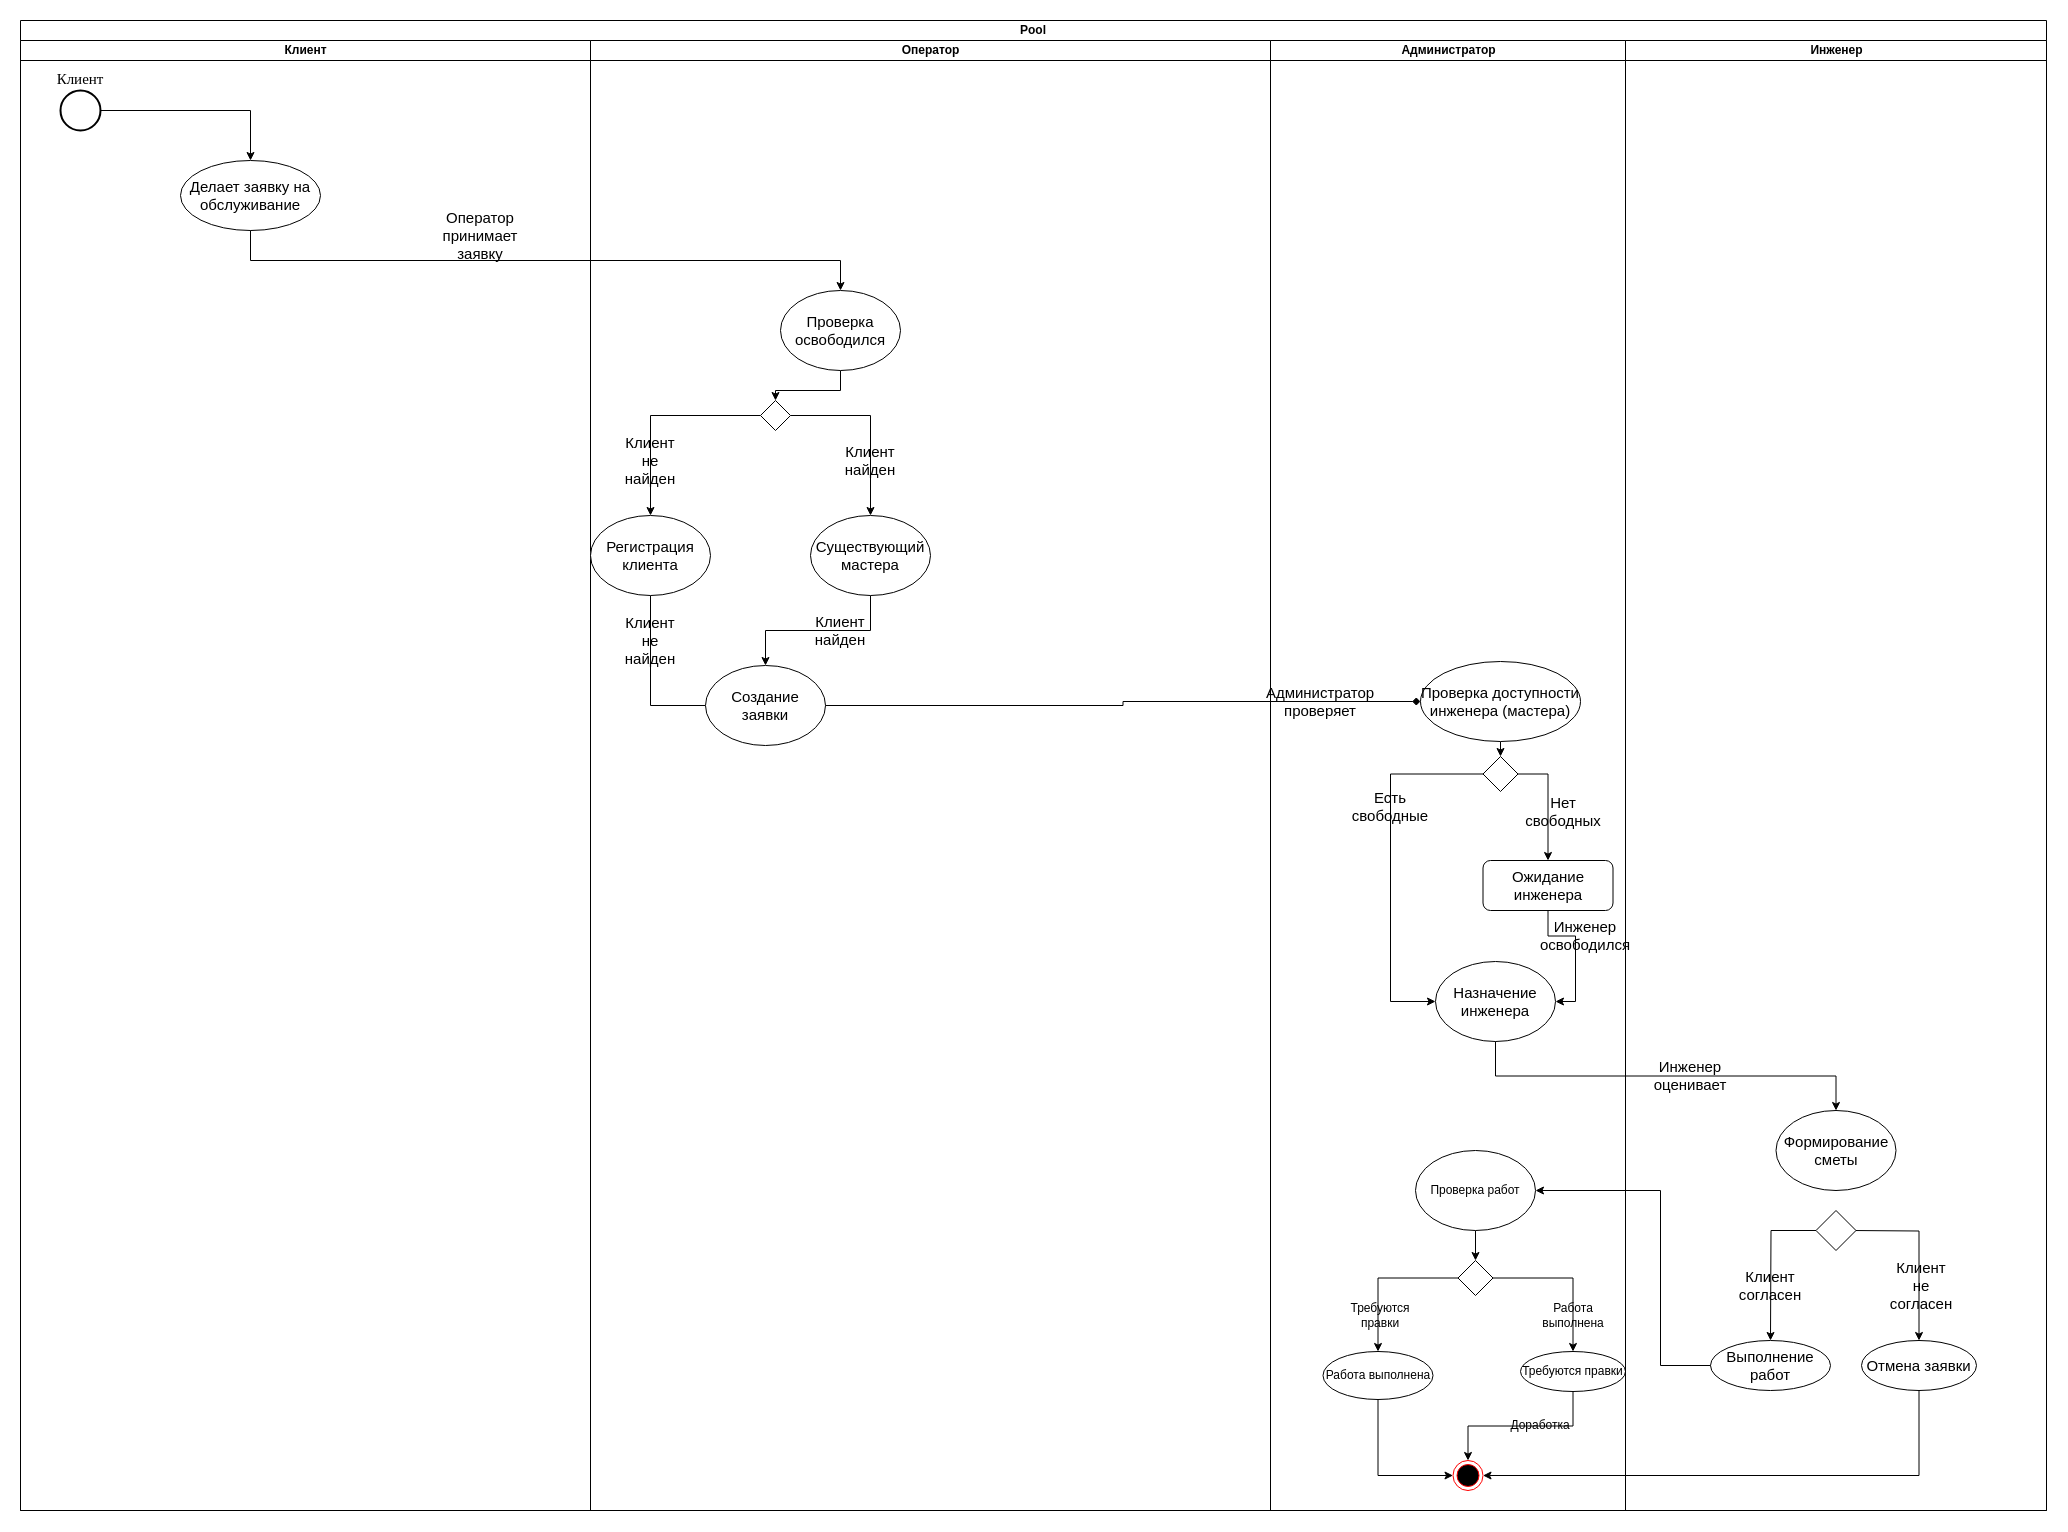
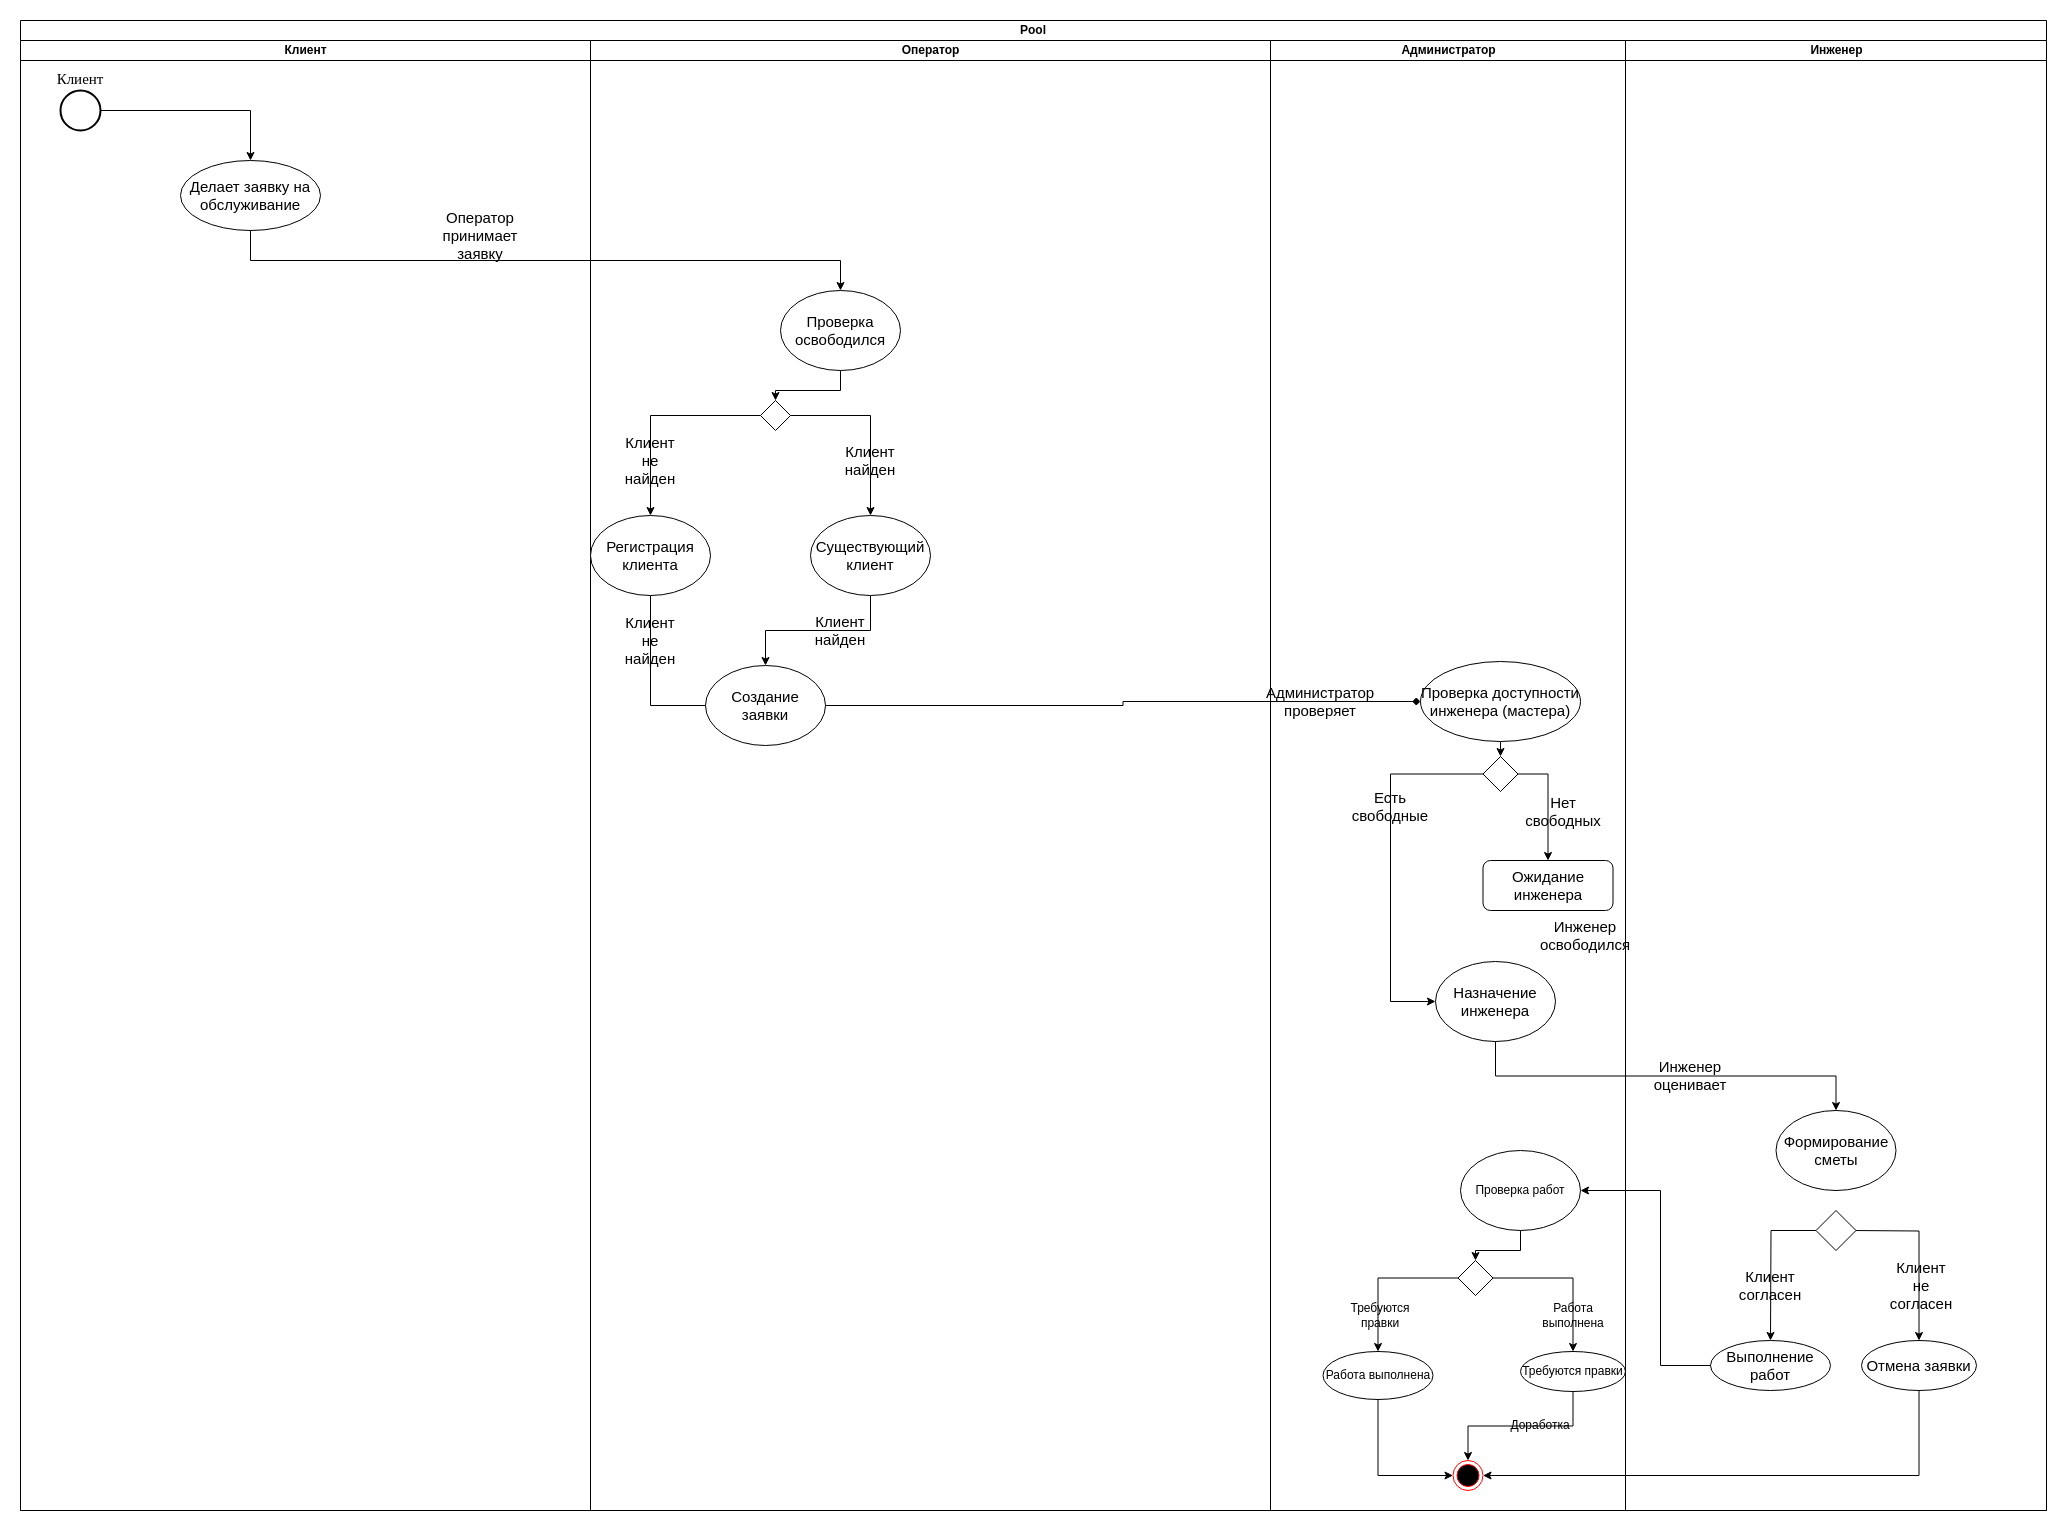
node "Существующий мастера": label "Существующий мастера" -> "Существующий клиент"
edge "Ожидание инженера" -> "Назначение инженера": removed
node "Проверка работ": moved (1476, 1191) -> (1521, 1191)
